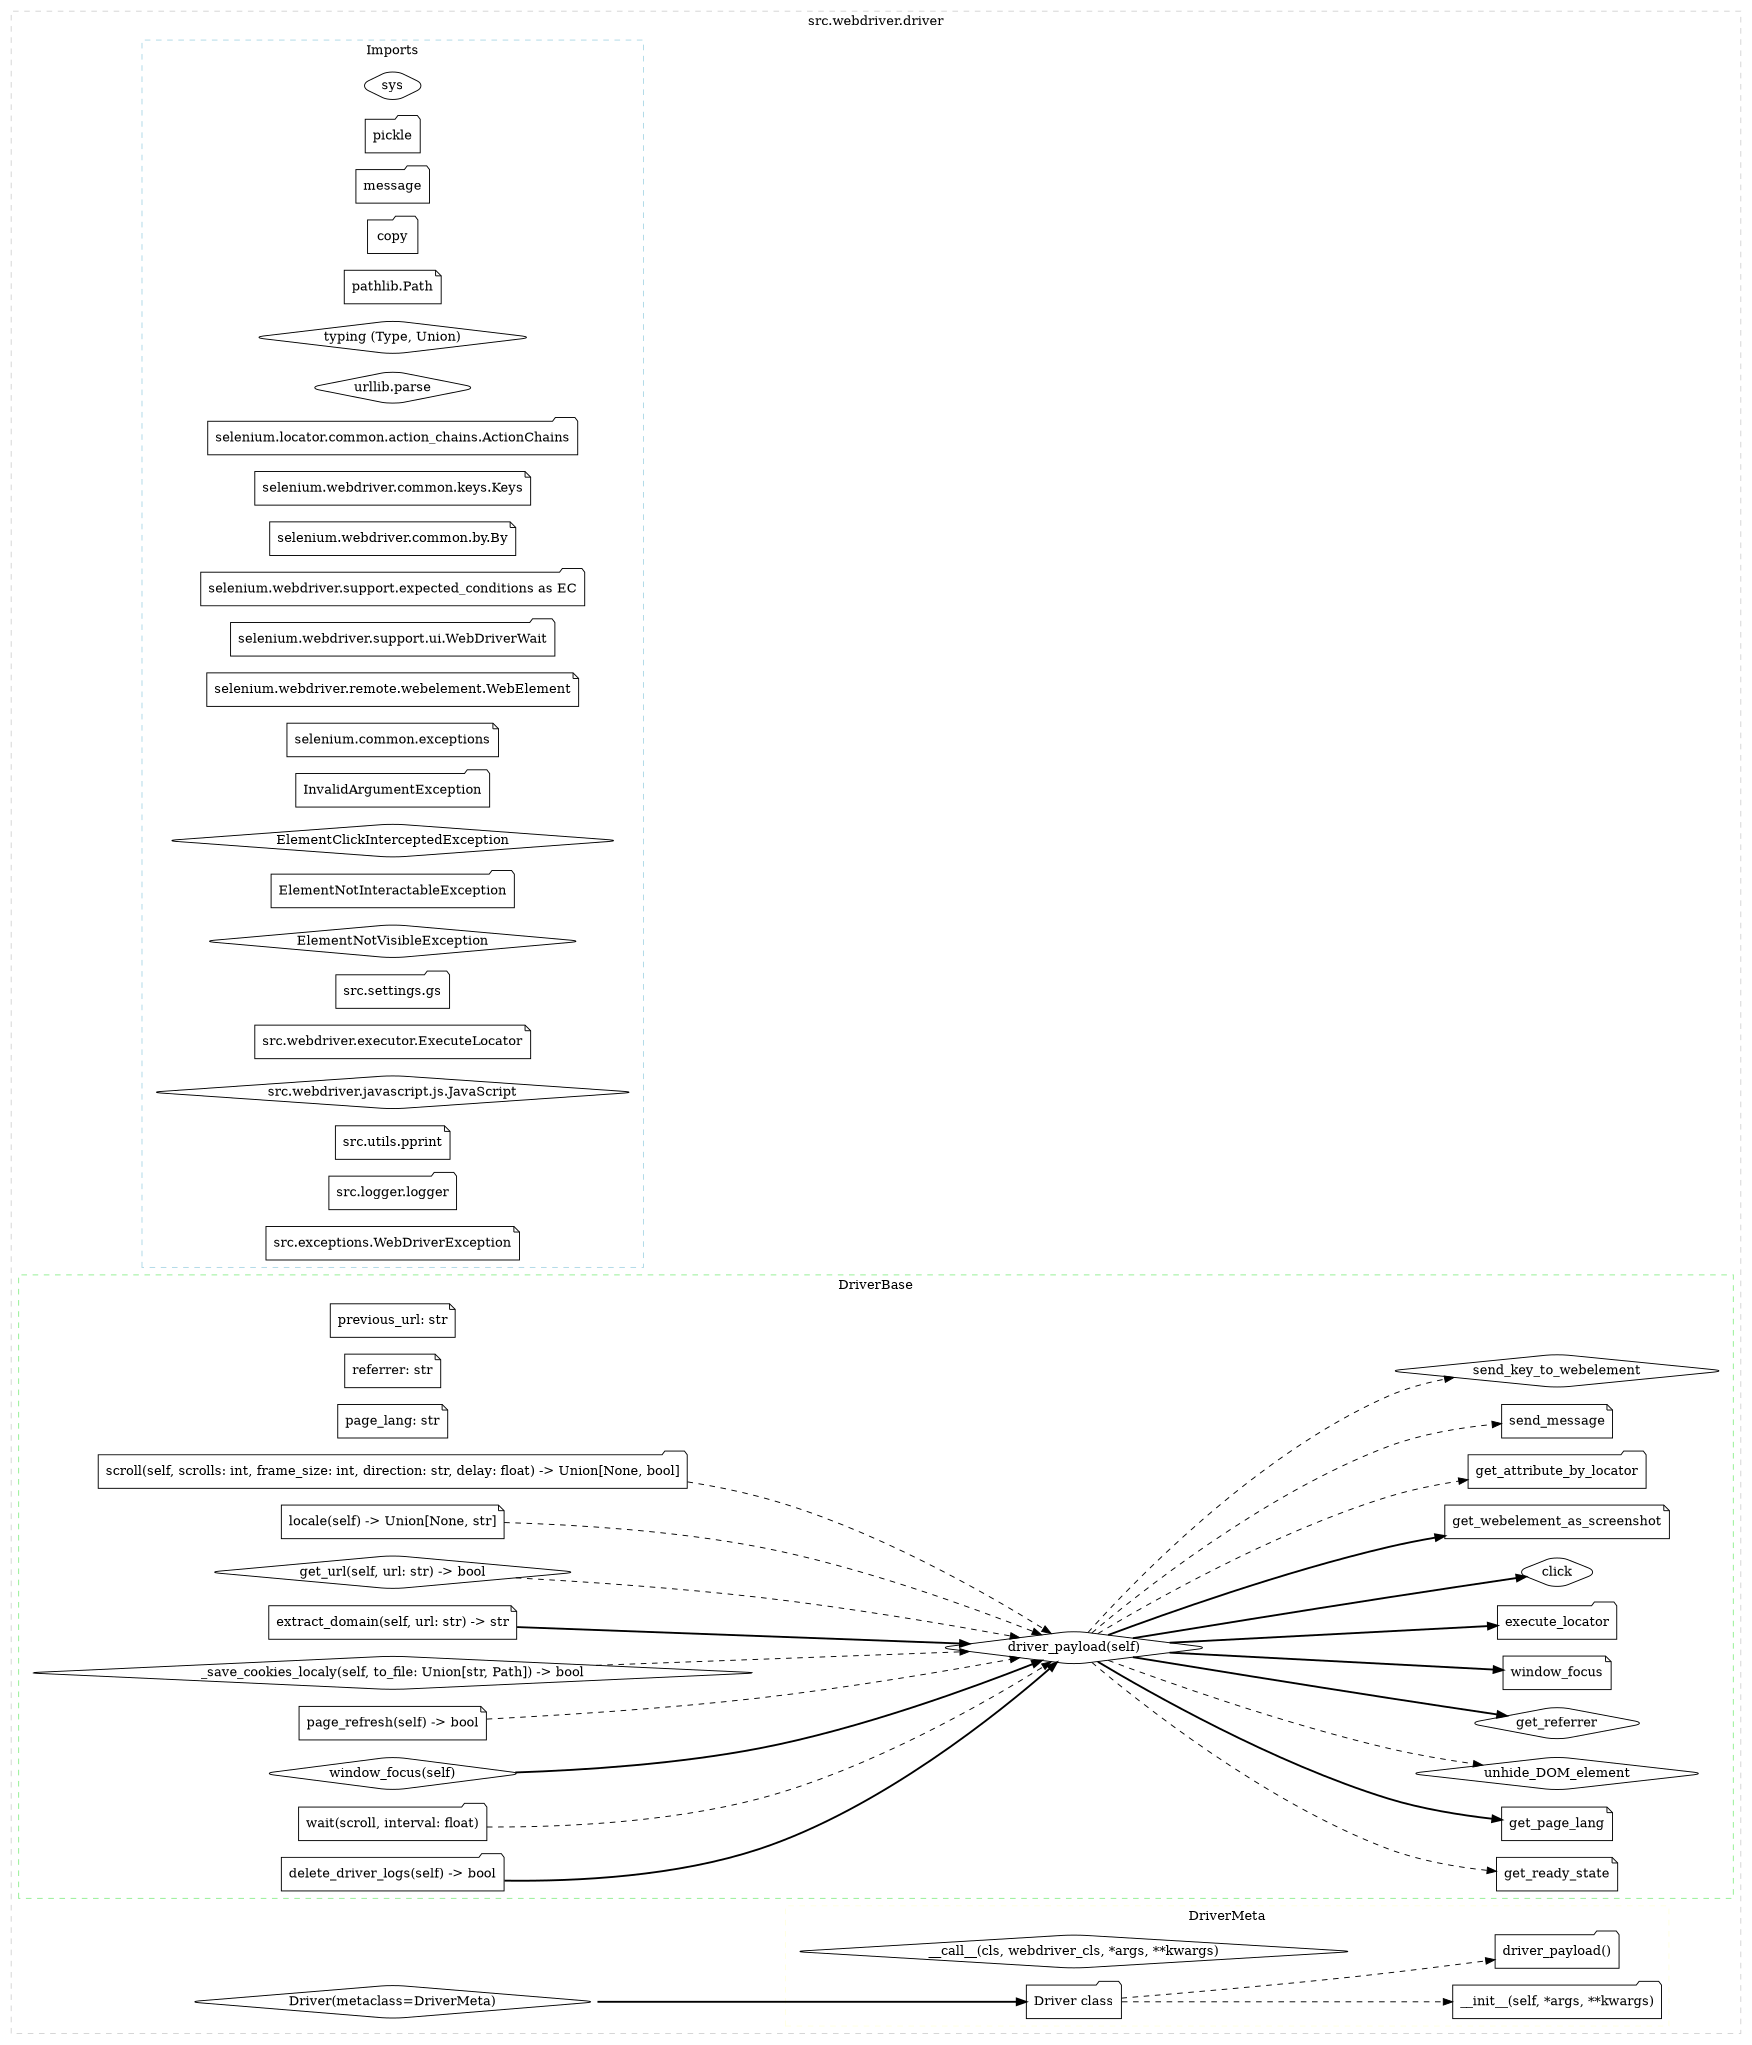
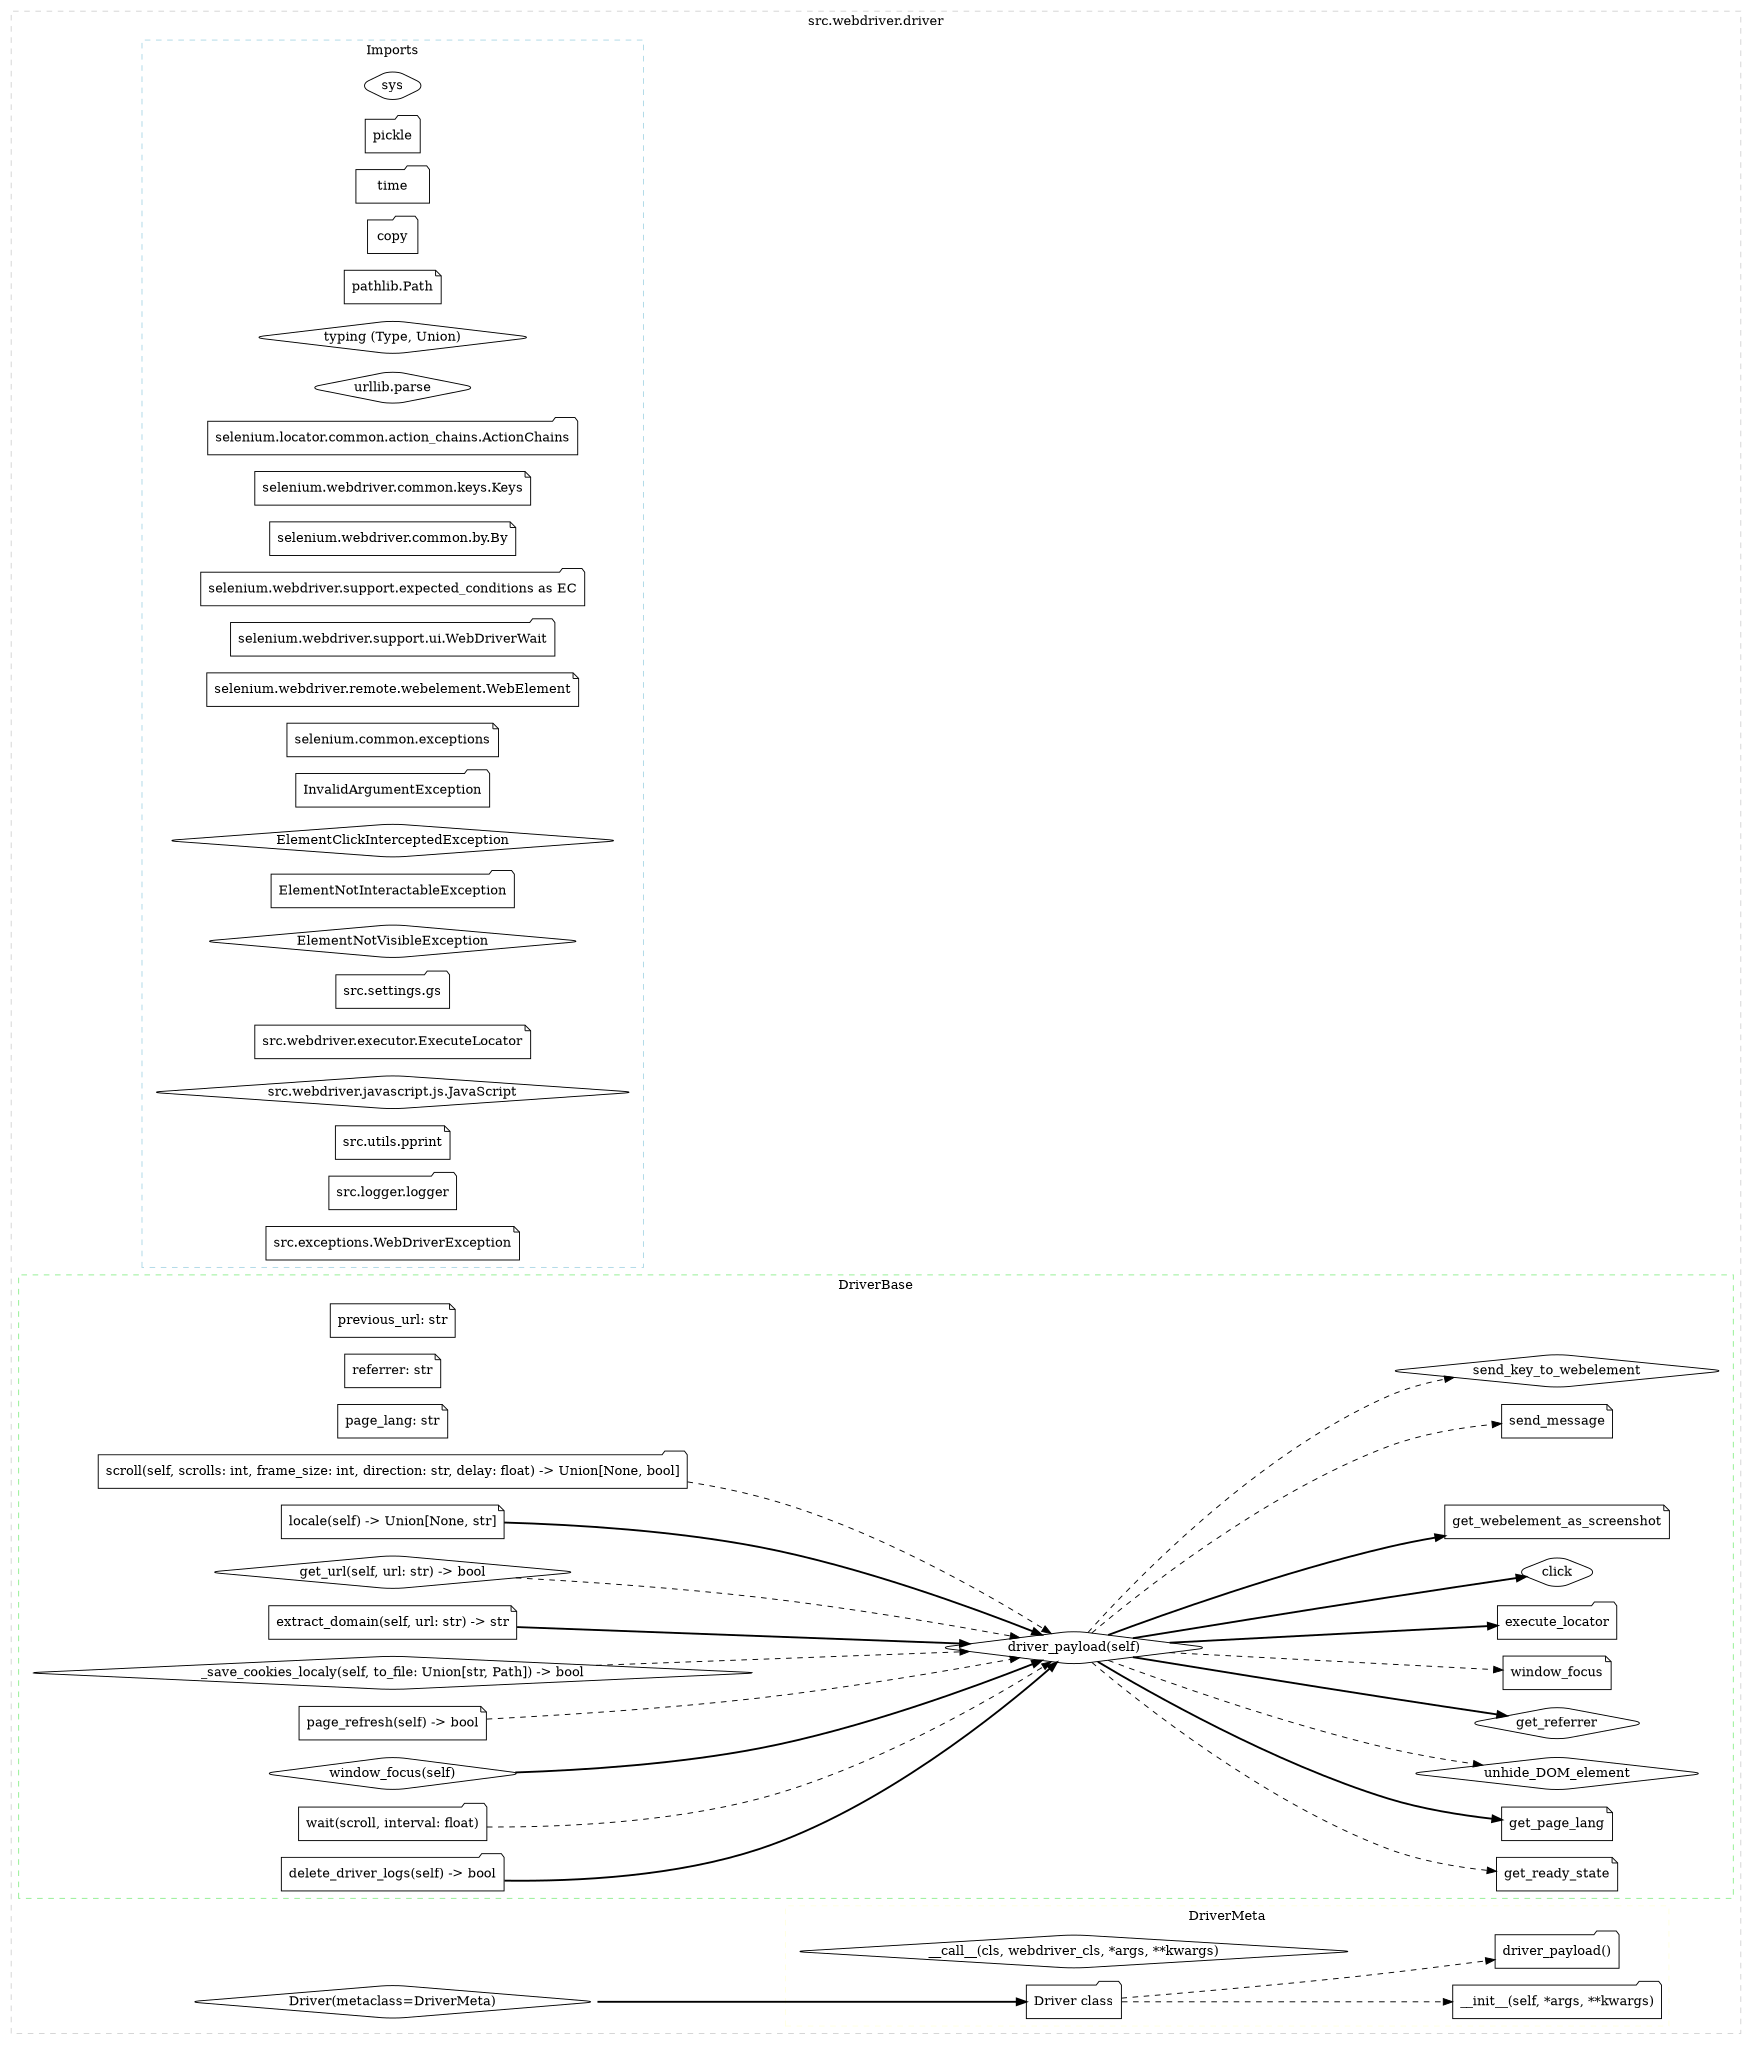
node "message": label "message" -> "time"
node "get_attribute_by_locator": removed
edge "locale(self) -> Union[None, str]" -> "driver_payload(self)": style dashed -> bold
edge "driver_payload(self)" -> "window_focus": style bold -> dashed
